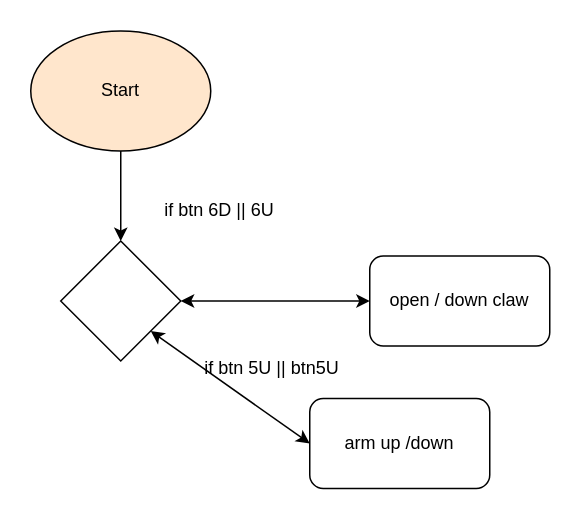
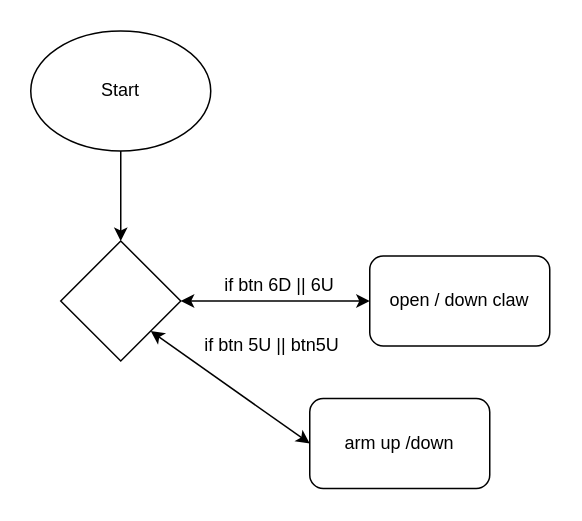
node "Start": fillcolor #ffe6cc -> #ffffff
node "if btn 6D || 6U": moved (220, 211) -> (280, 286)
node "if btn 5U || btn5U": moved (272, 368) -> (272, 346)
